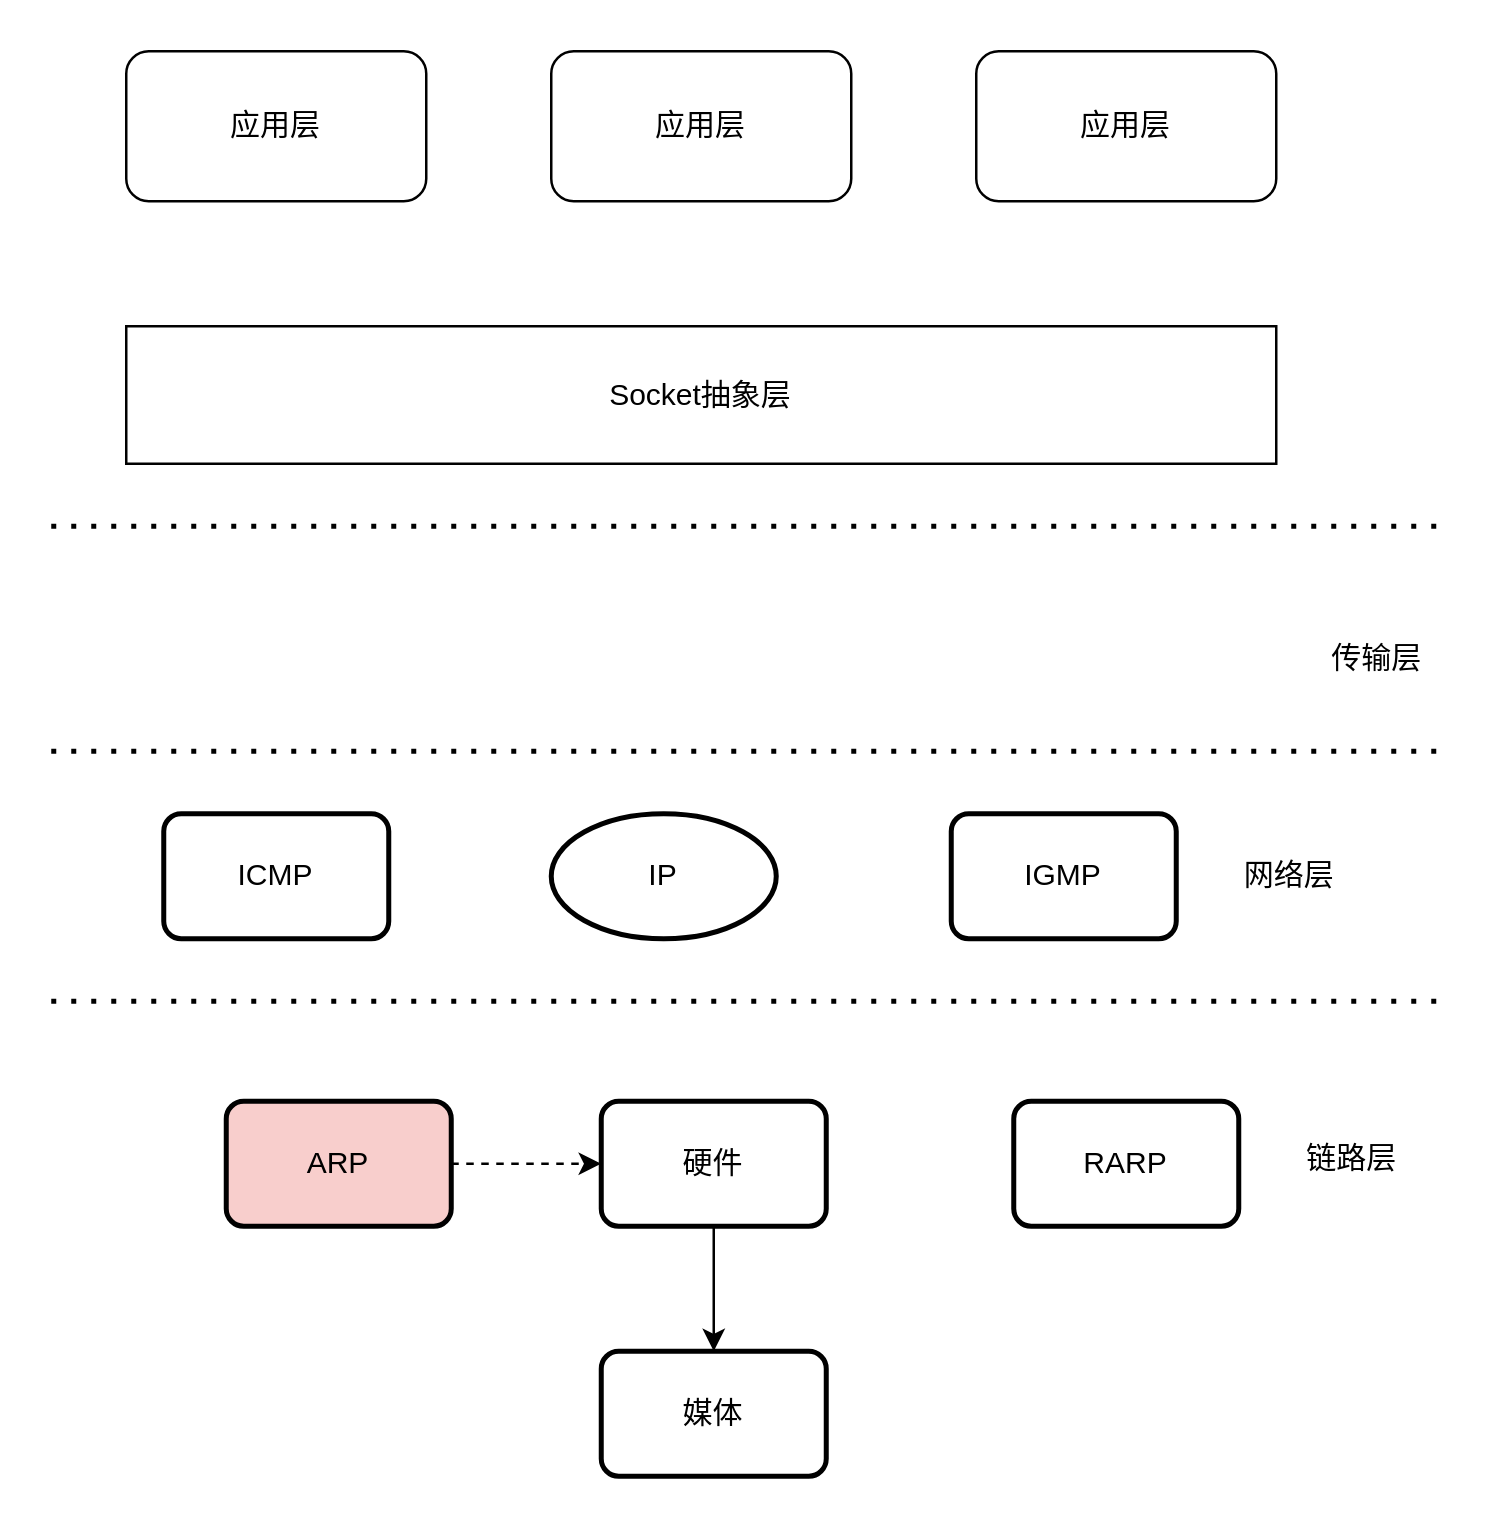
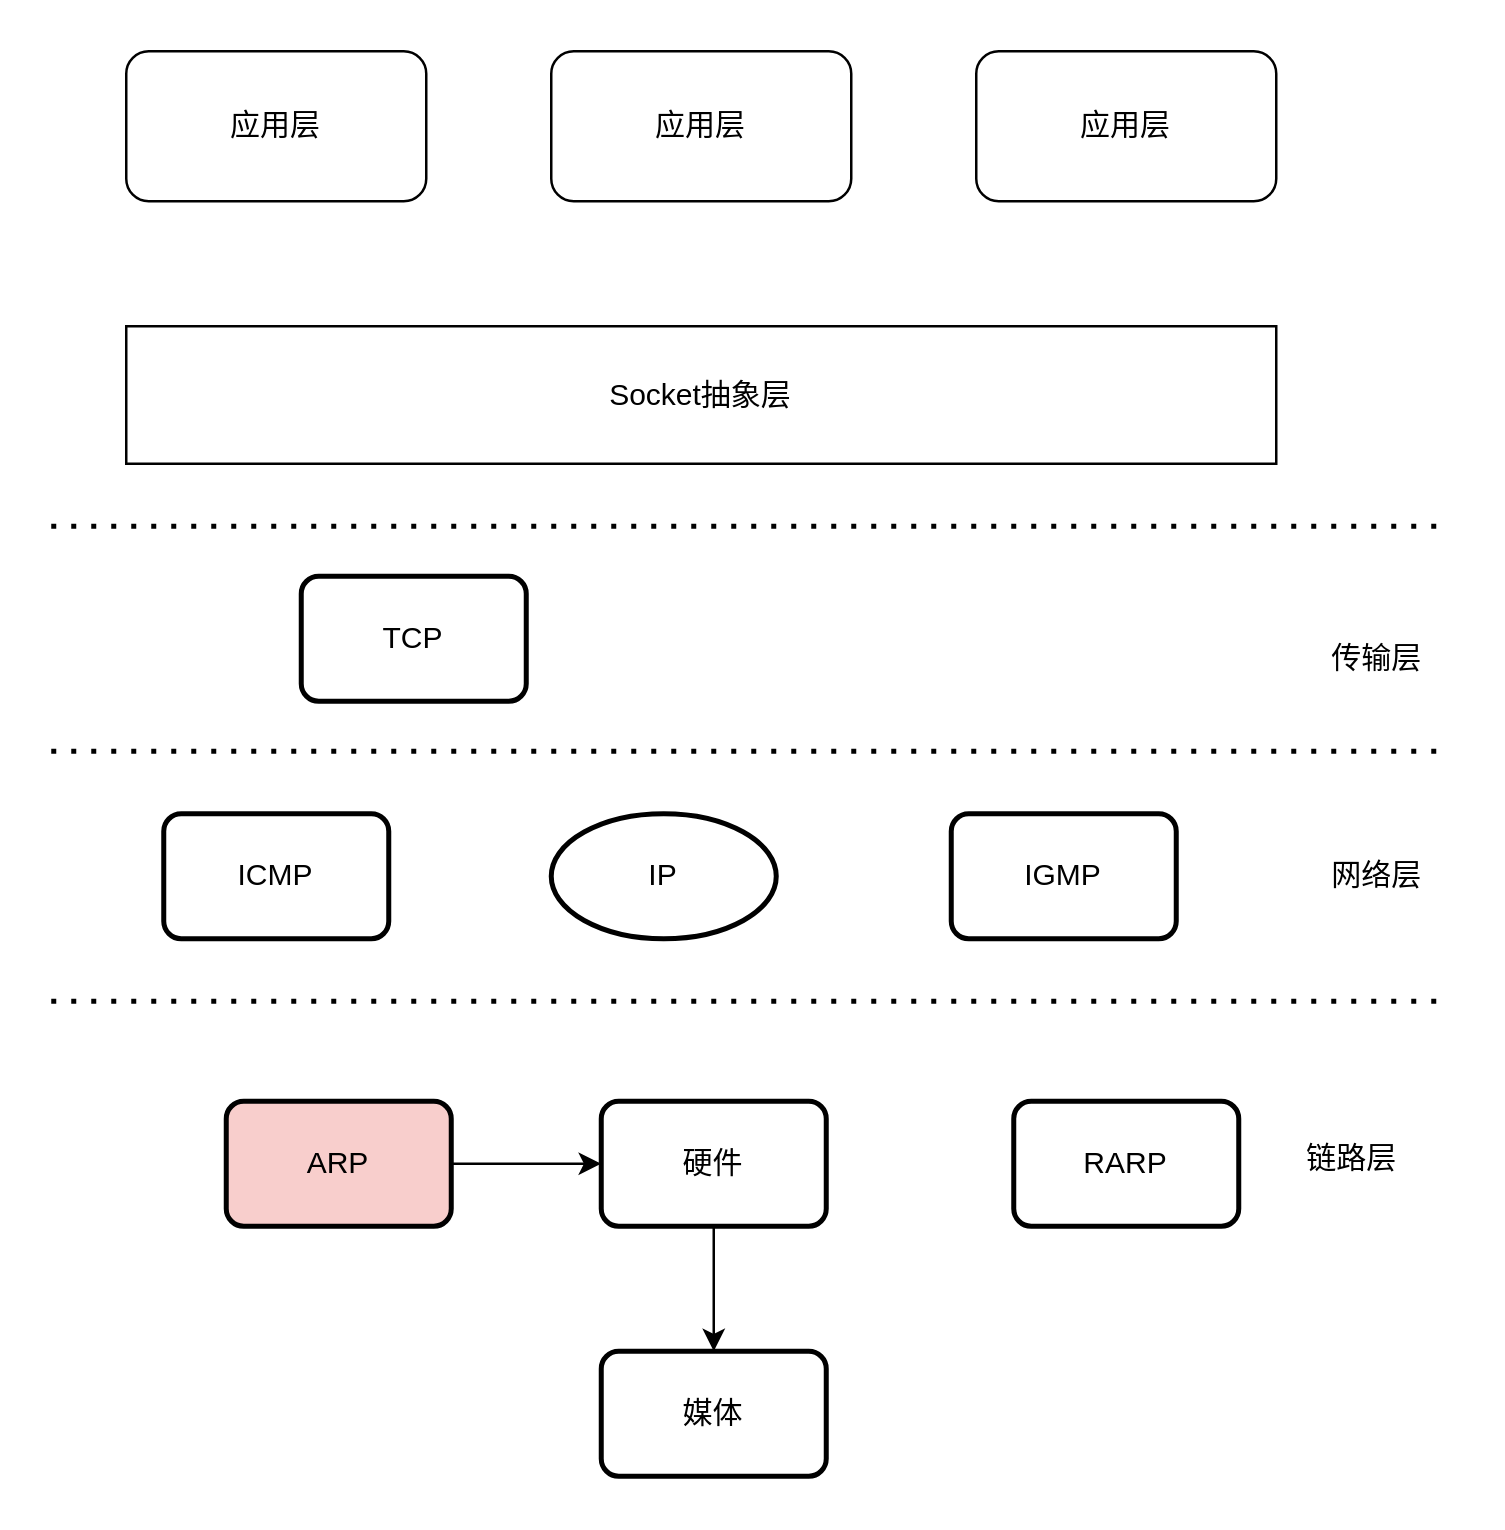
node "TCP": added
node "网络层": moved (1289, 876) -> (1376, 876)
edge "ARP" -> "硬件": style dashed -> solid
